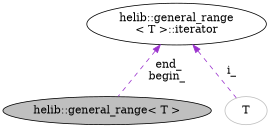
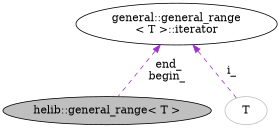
node "helib::general_range < T >::iterator": label "helib::general_range < T >::iterator" -> "general::general_range < T >::iterator"
